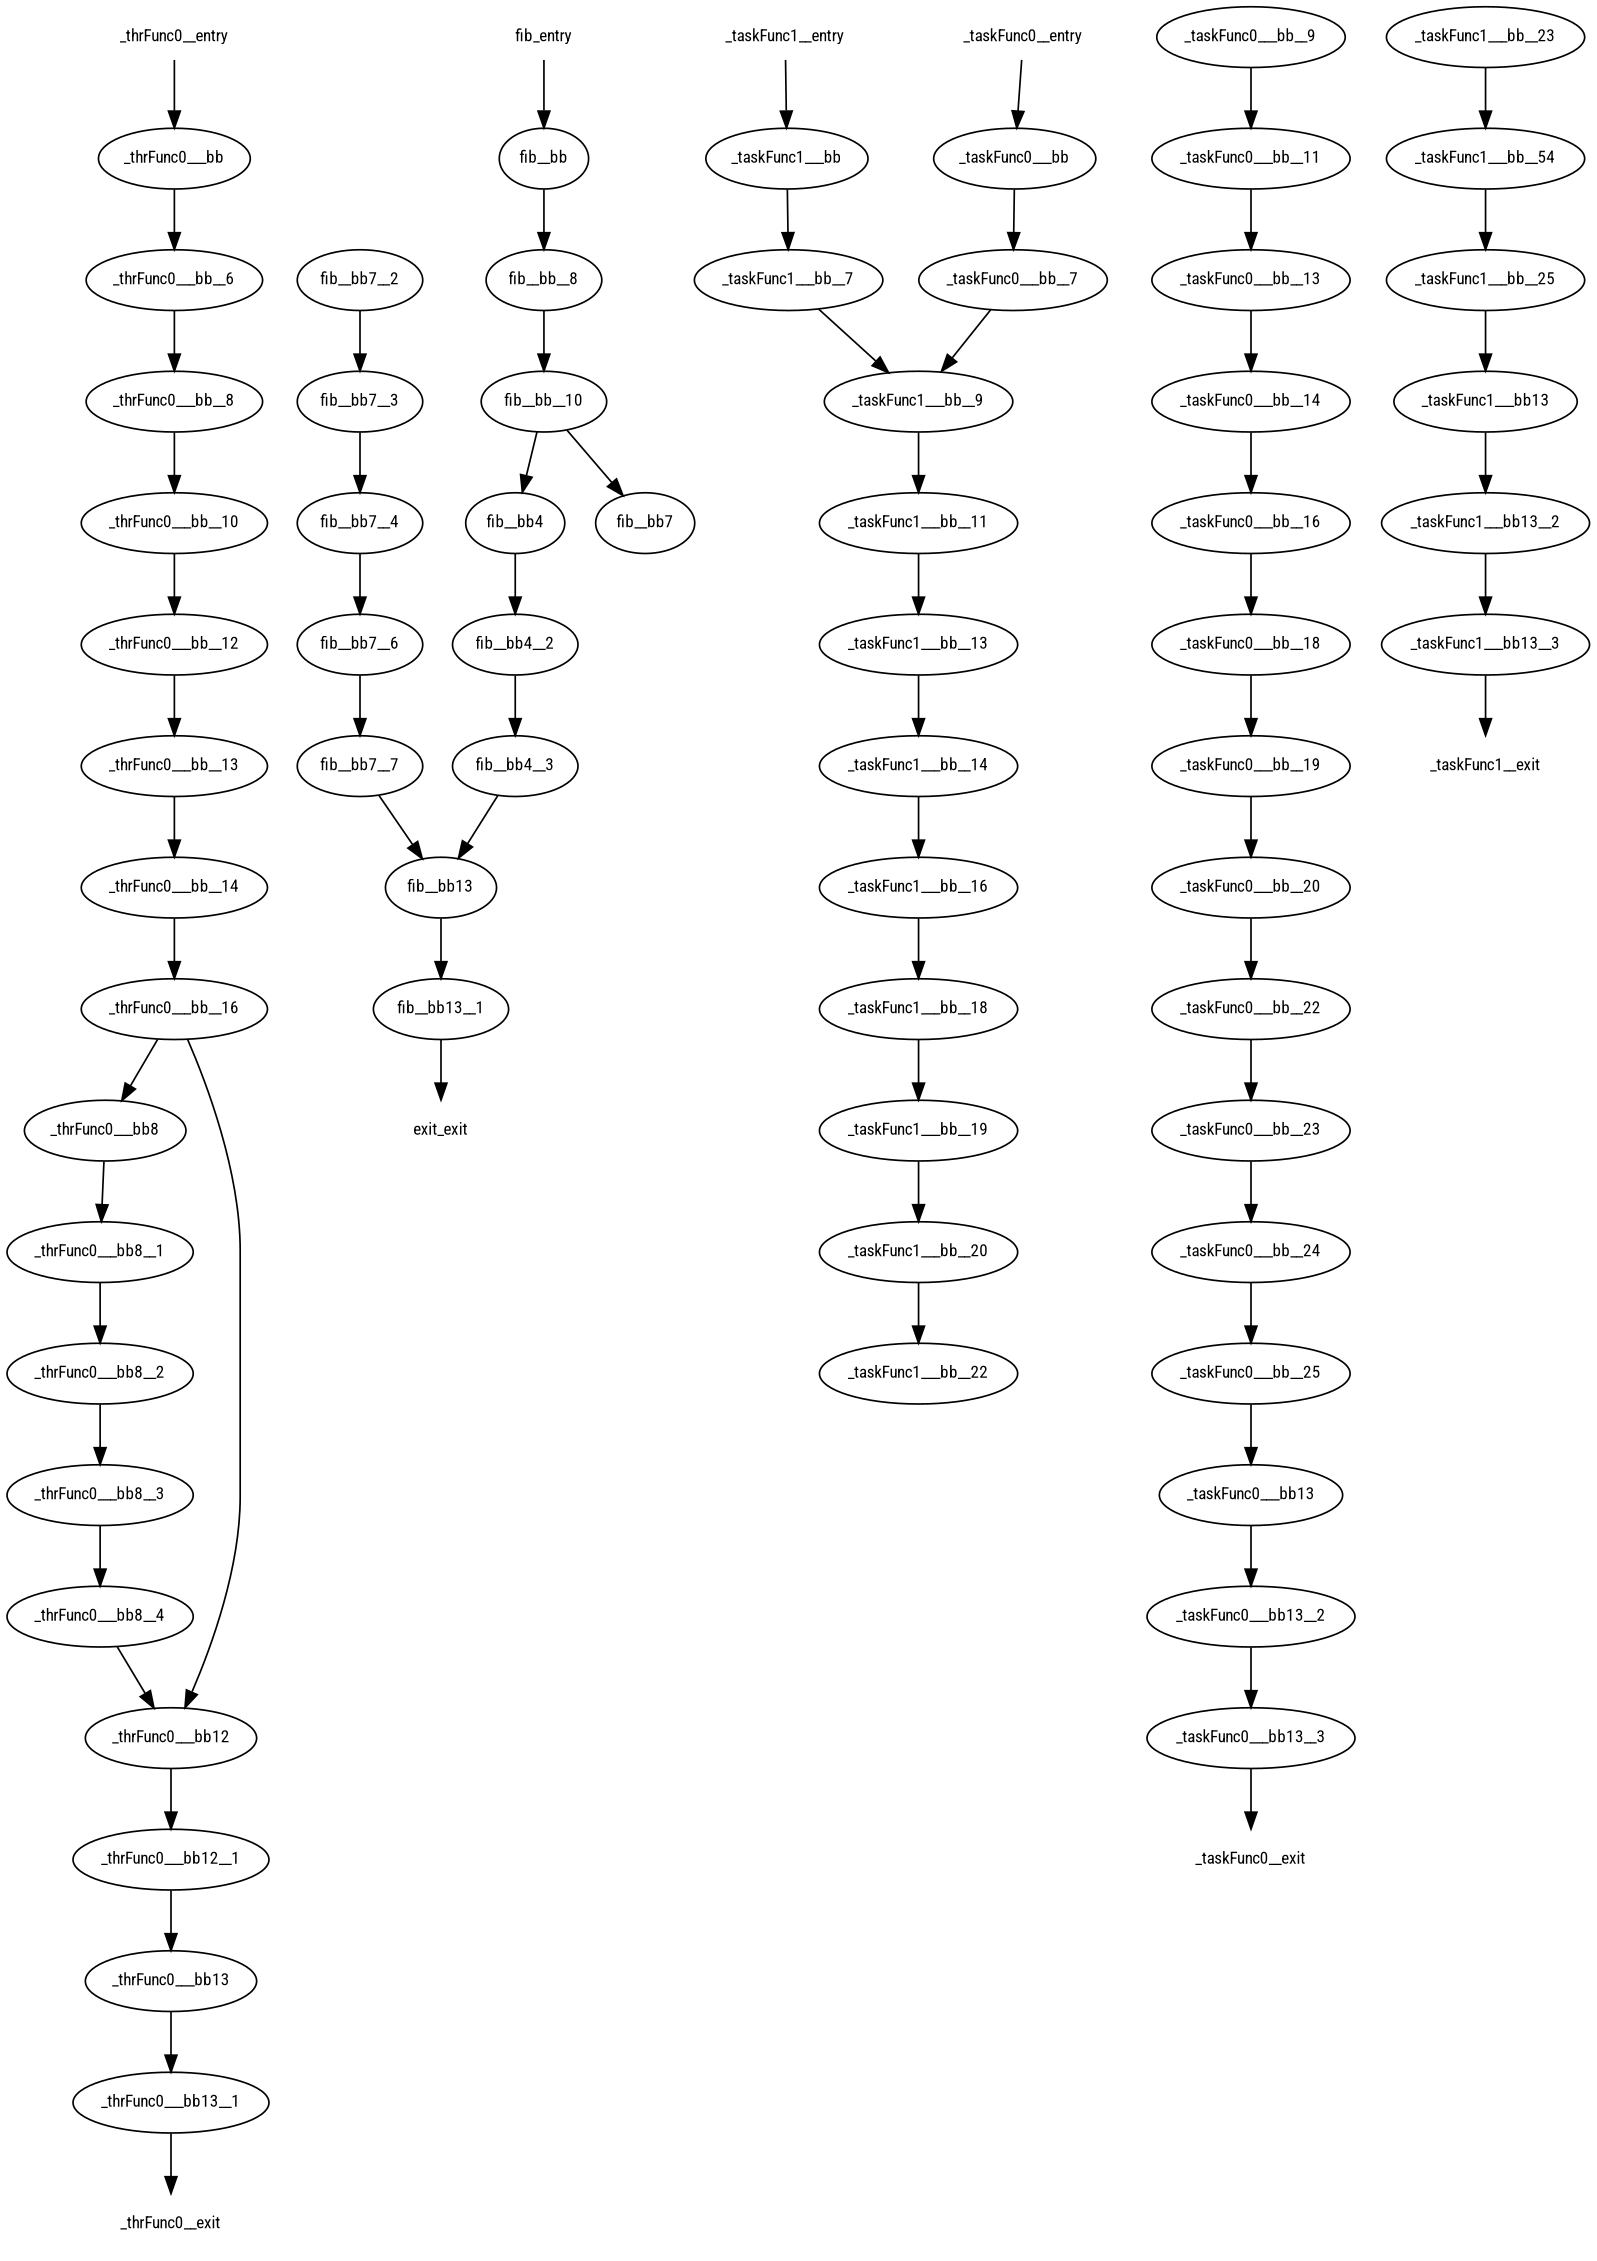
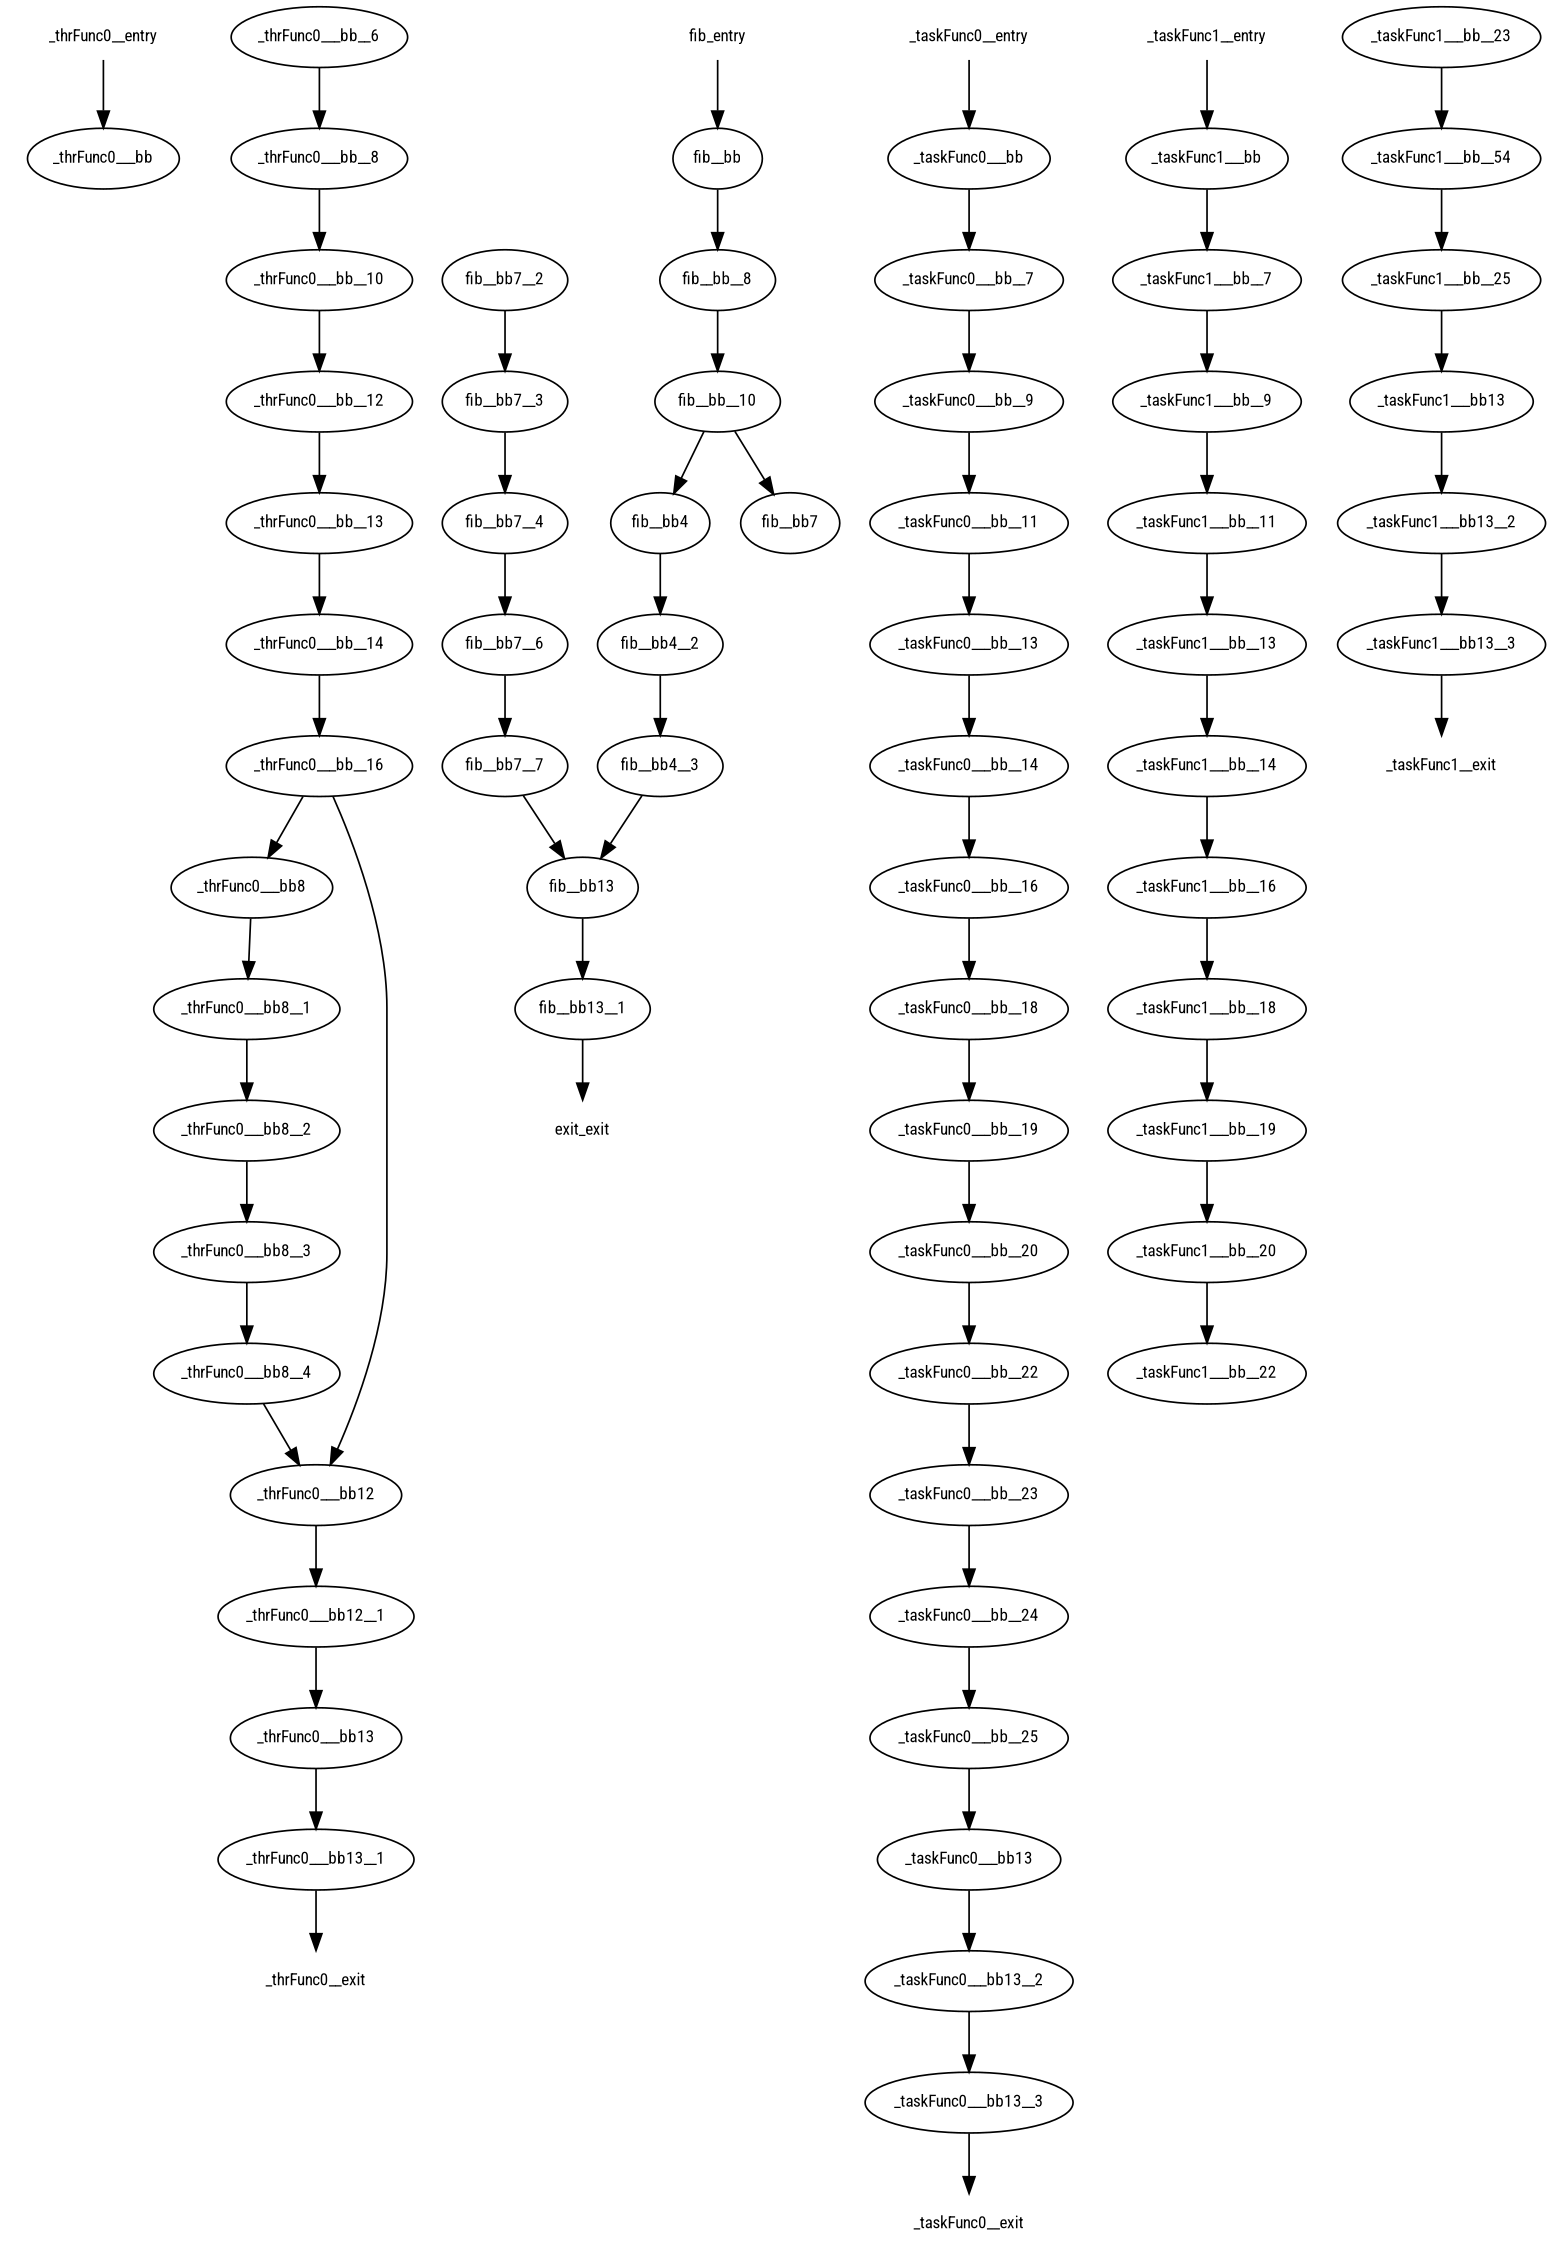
edge "_thrFunc0___bb" -> "_thrFunc0___bb__6": removed
edge "_taskFunc0___bb__7" -> "_taskFunc1___bb__9": now "_taskFunc0___bb__7" -> "_taskFunc0___bb__9"
